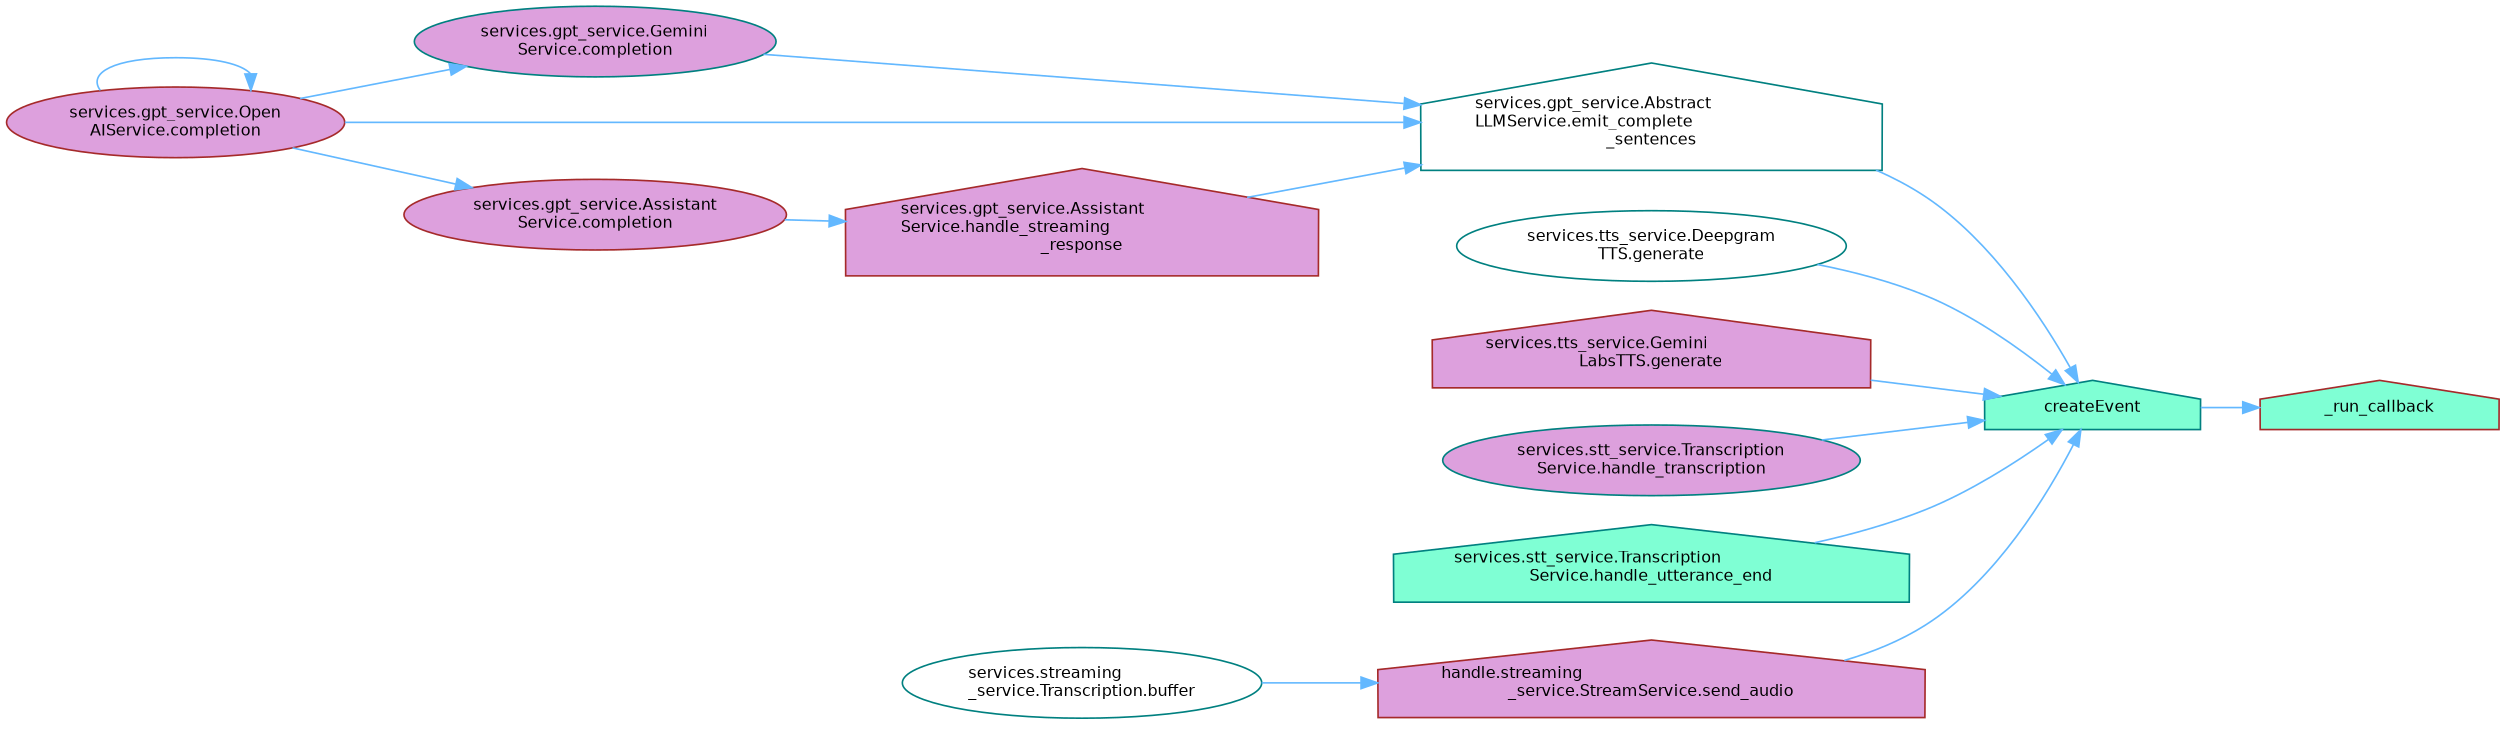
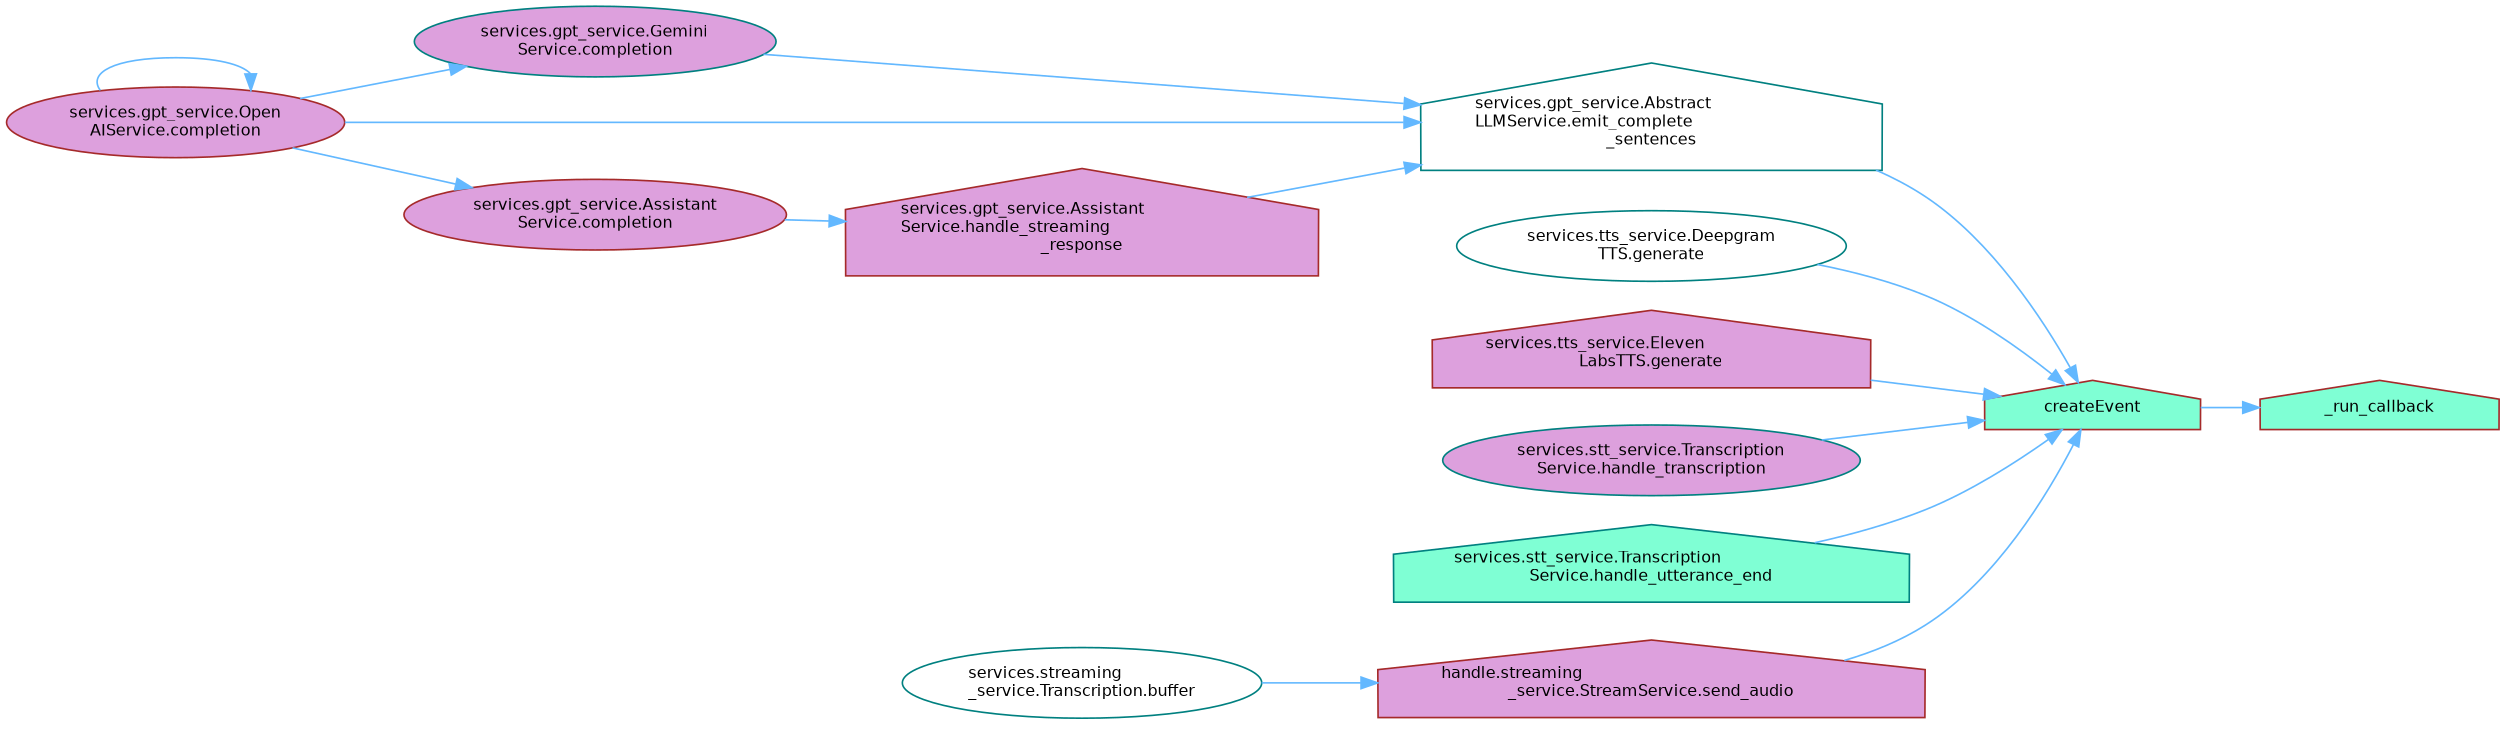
node "services.tts_service.Gemini LabsTTS.generate": label "services.tts_service.Gemini LabsTTS.generate" -> "services.tts_service.Eleven LabsTTS.generate"
node "createEvent": color teal -> brown
